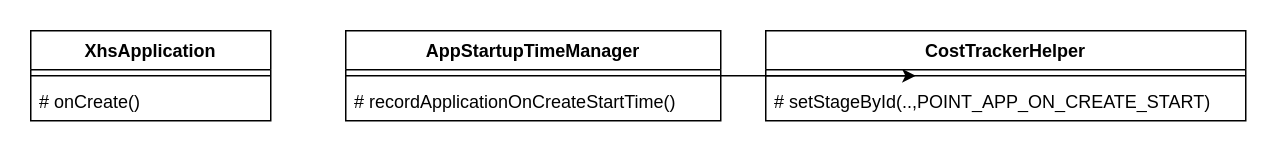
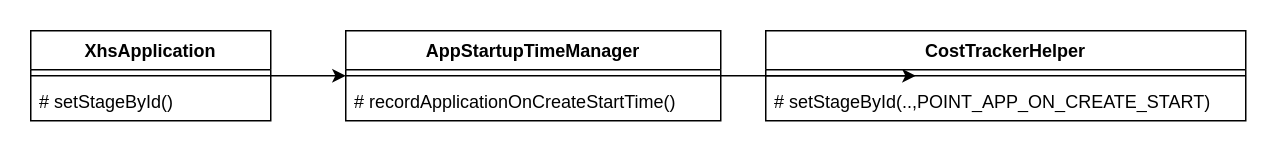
edge "XhsApplication" -> "AppStartupTimeManager": added
node "# onCreate()": label "# onCreate()" -> "# setStageById()"
